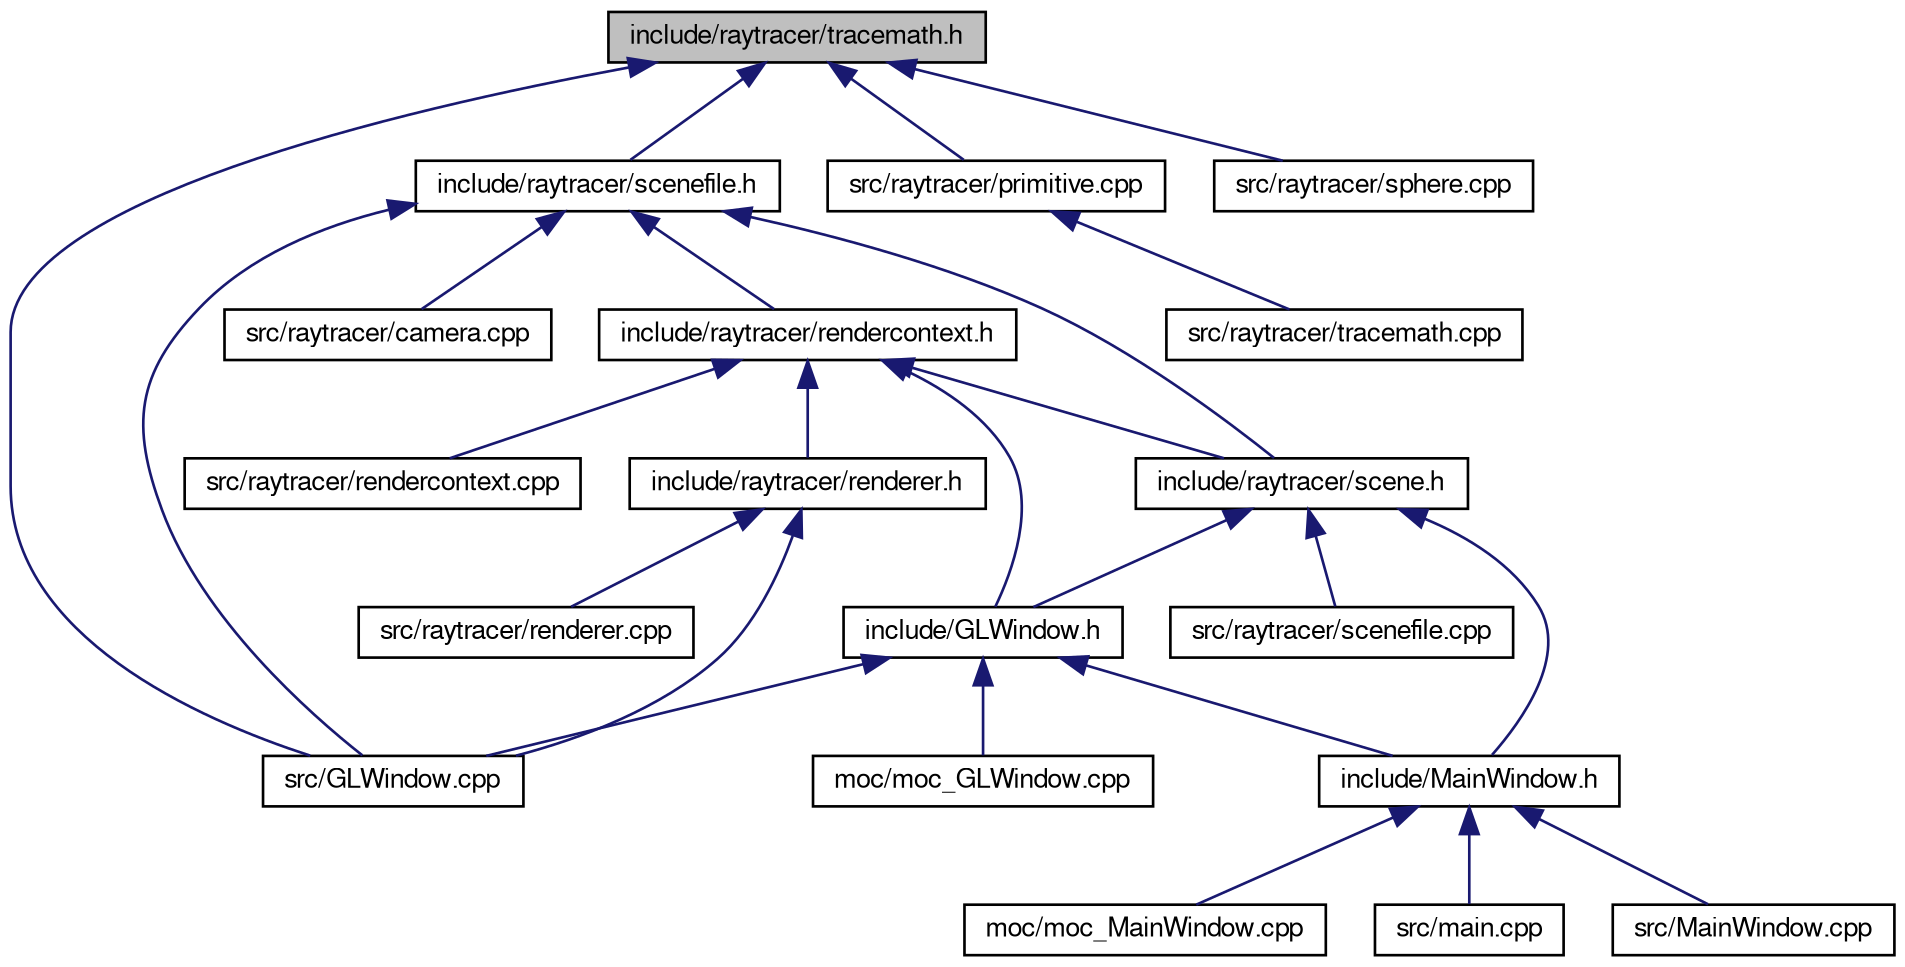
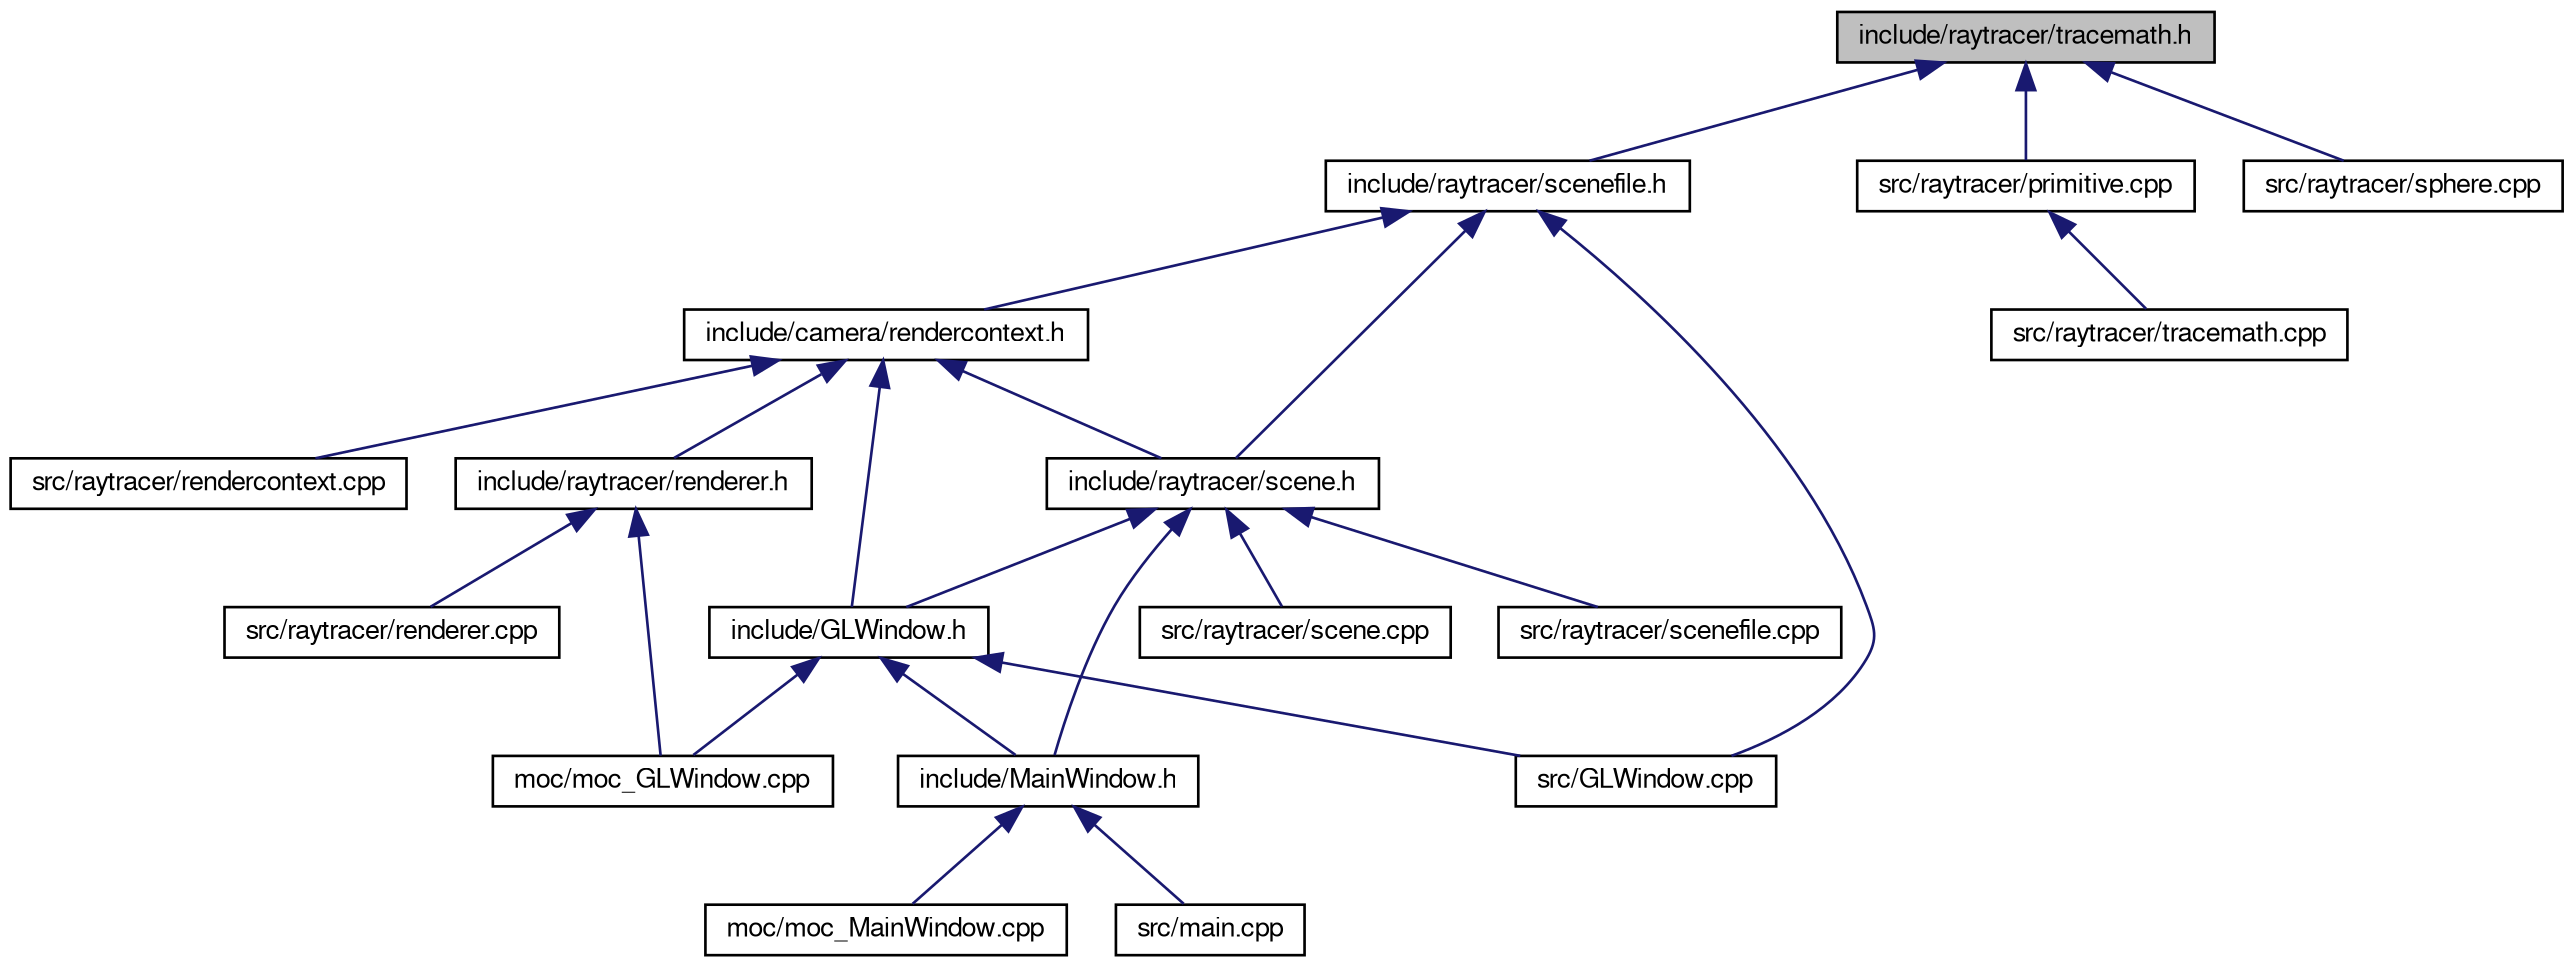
edge "src/GLWindow.cpp" -> "include/raytracer/tracemath.h": removed
node "src/raytracer/camera.cpp": removed
node "include/raytracer/rendercontext.h": label "include/raytracer/rendercontext.h" -> "include/camera/rendercontext.h"
node "src/raytracer/scene.cpp": added
edge "src/GLWindow.cpp" -> "include/raytracer/renderer.h": now "moc/moc_GLWindow.cpp" -> "include/raytracer/renderer.h"
node "src/MainWindow.cpp": removed
